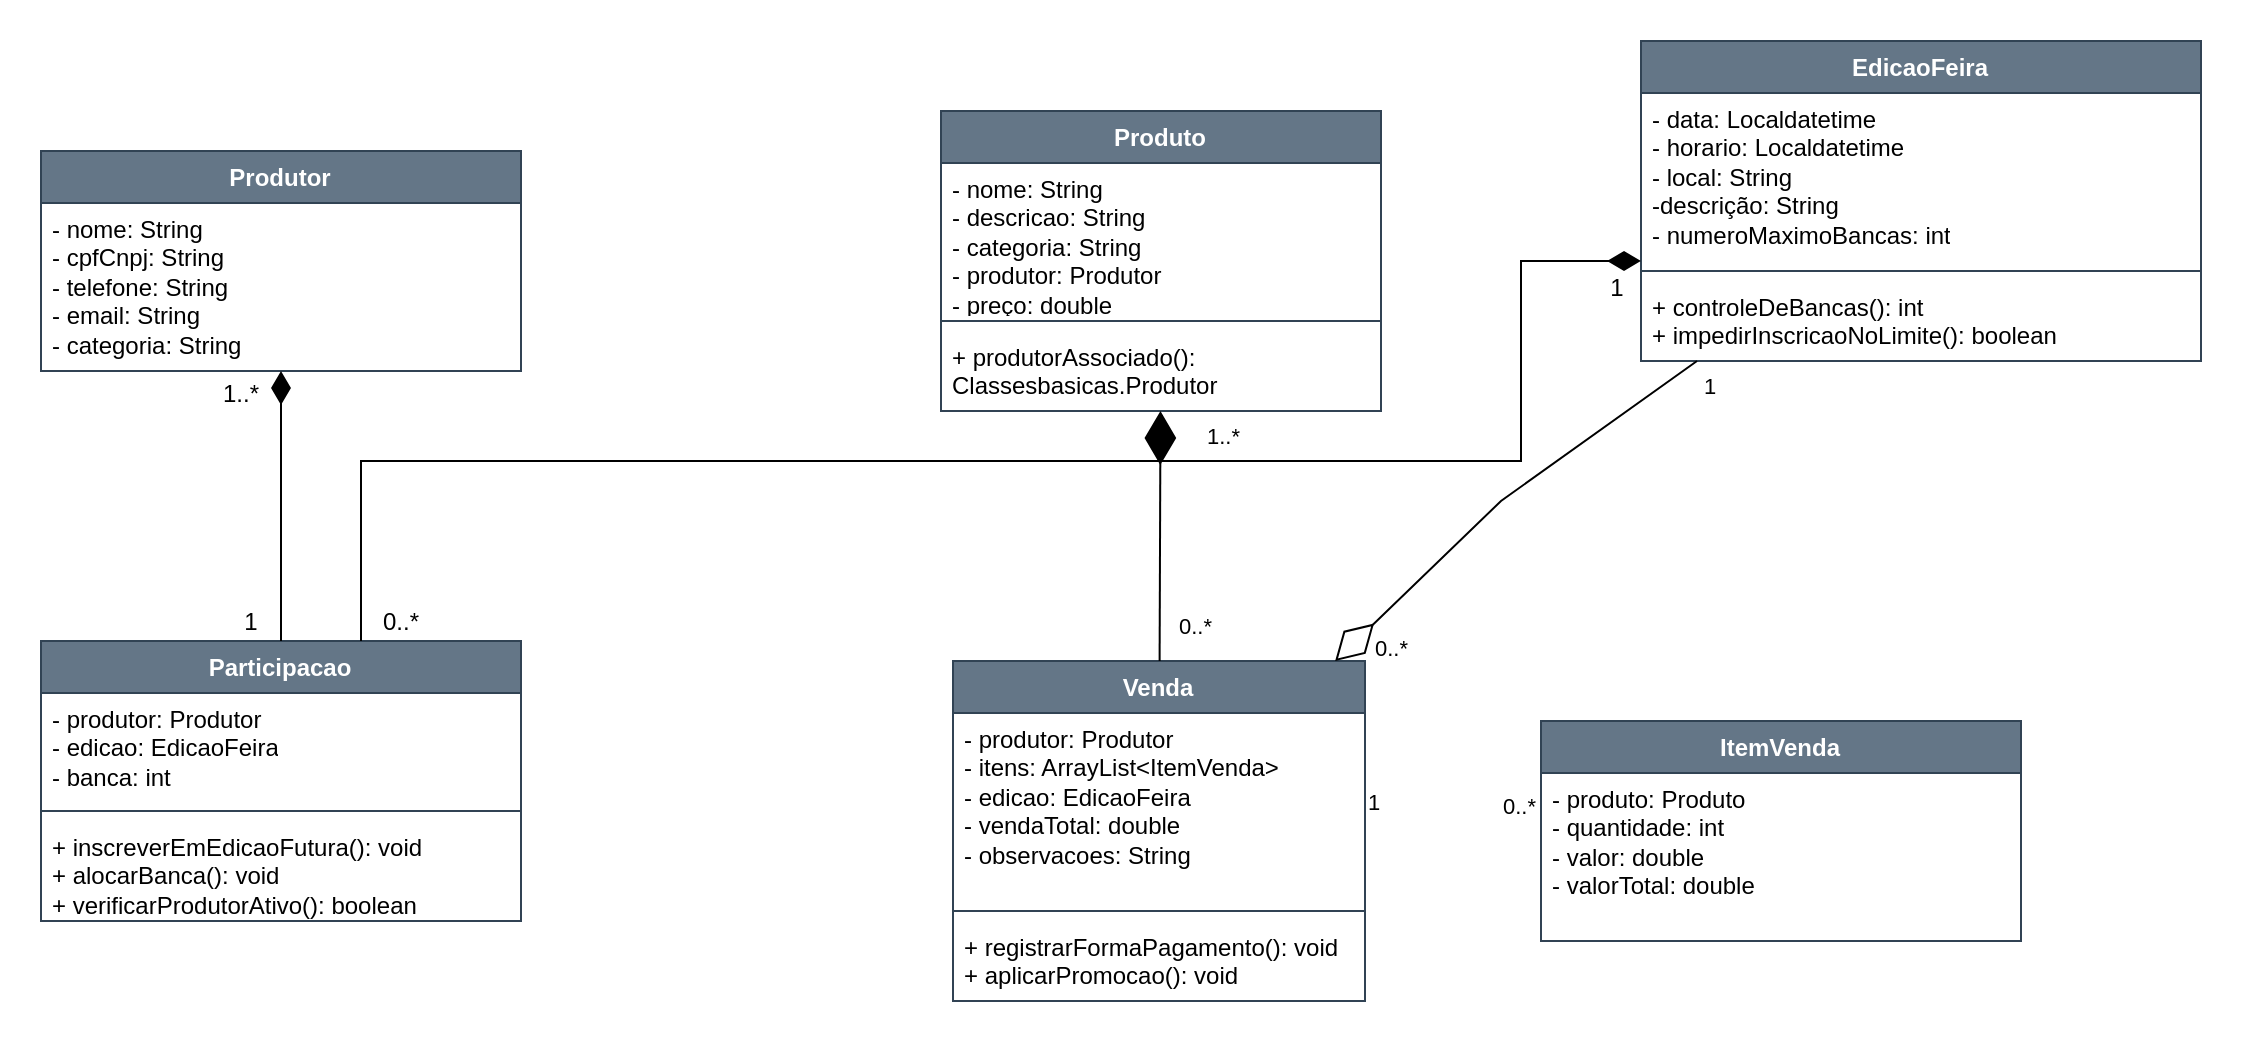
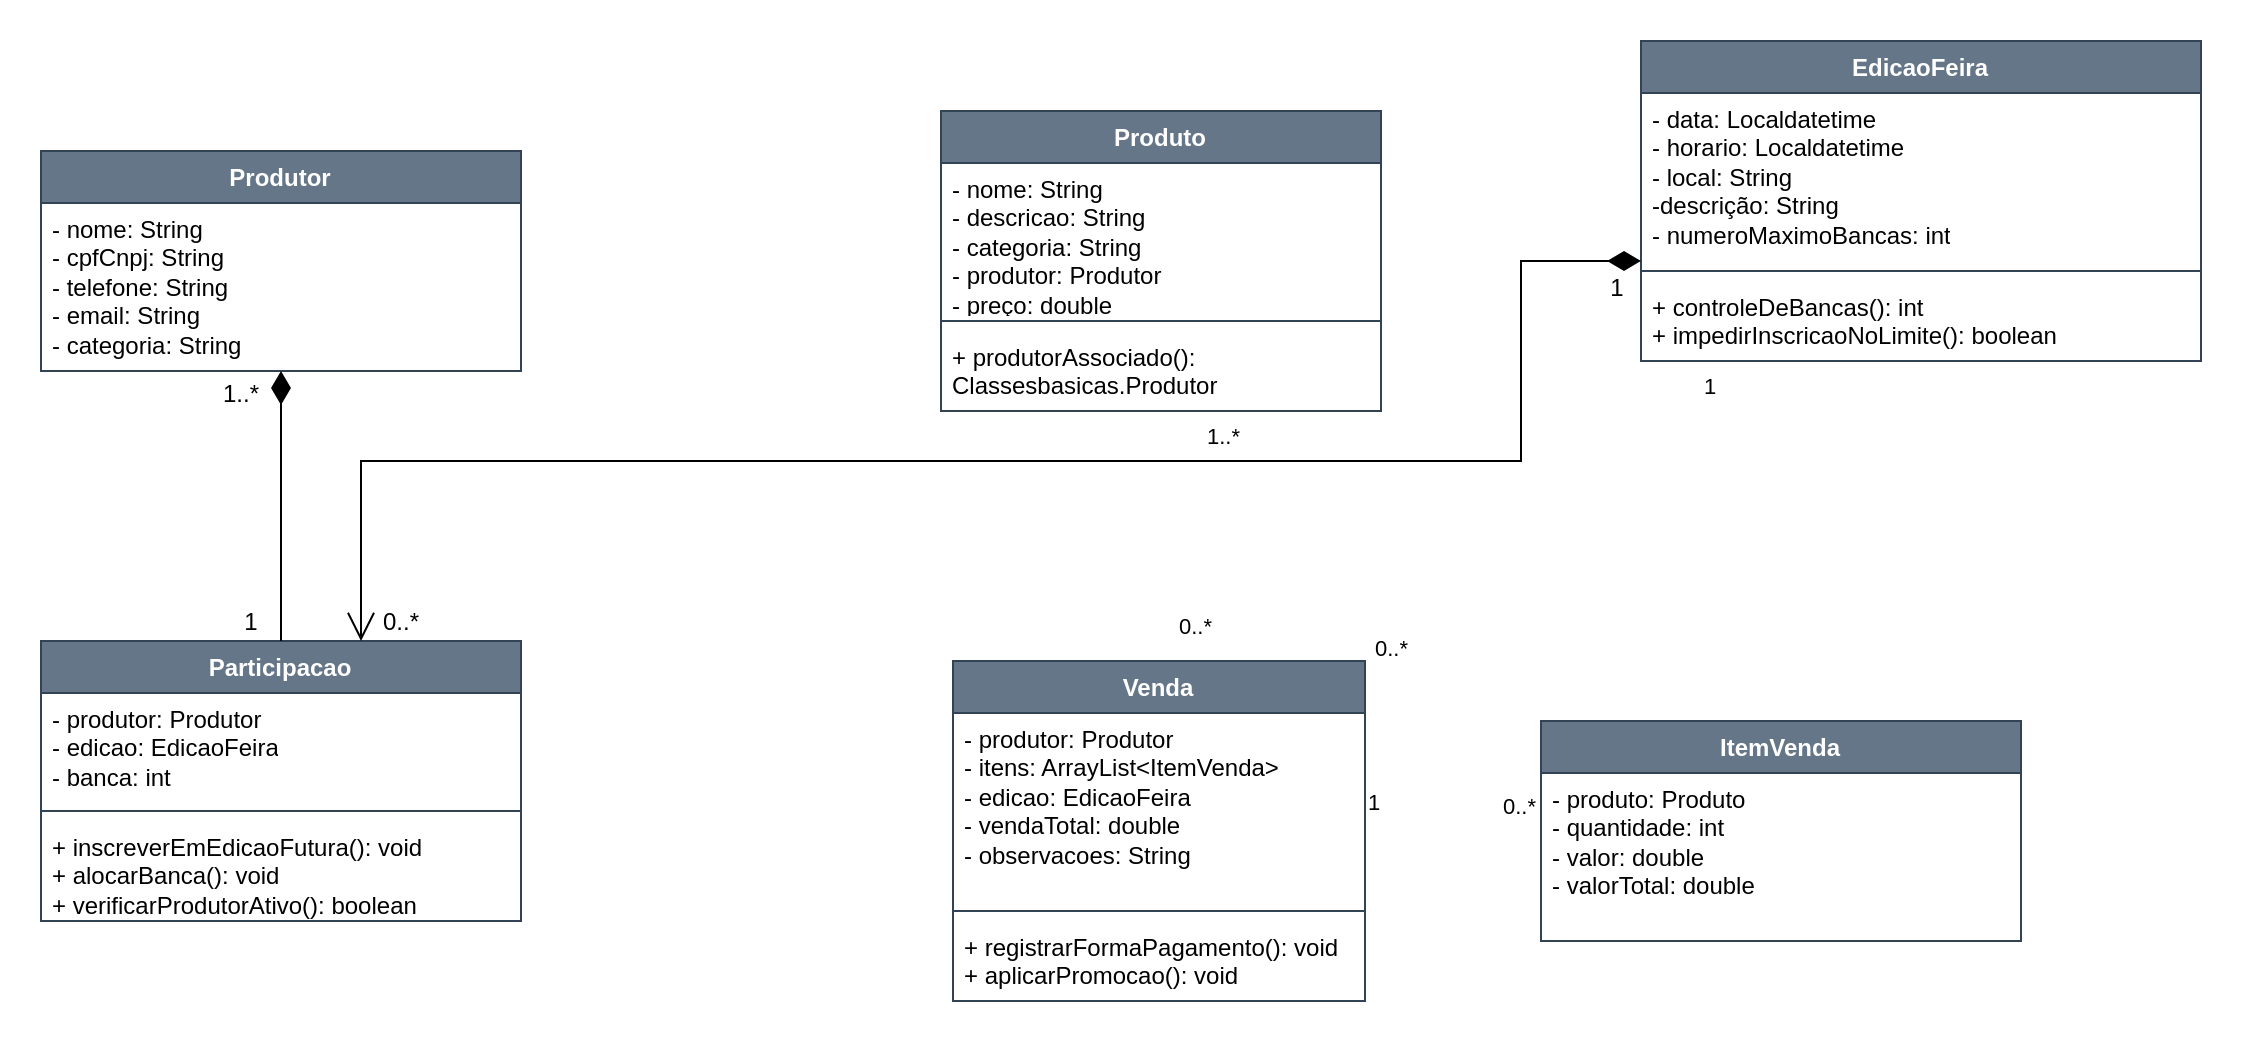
edge "EdicaoFeira" -> "Venda": removed
edge "Venda" -> "Produto": removed
edge "Participacao" -> "EdicaoFeira": arrowhead none -> open
